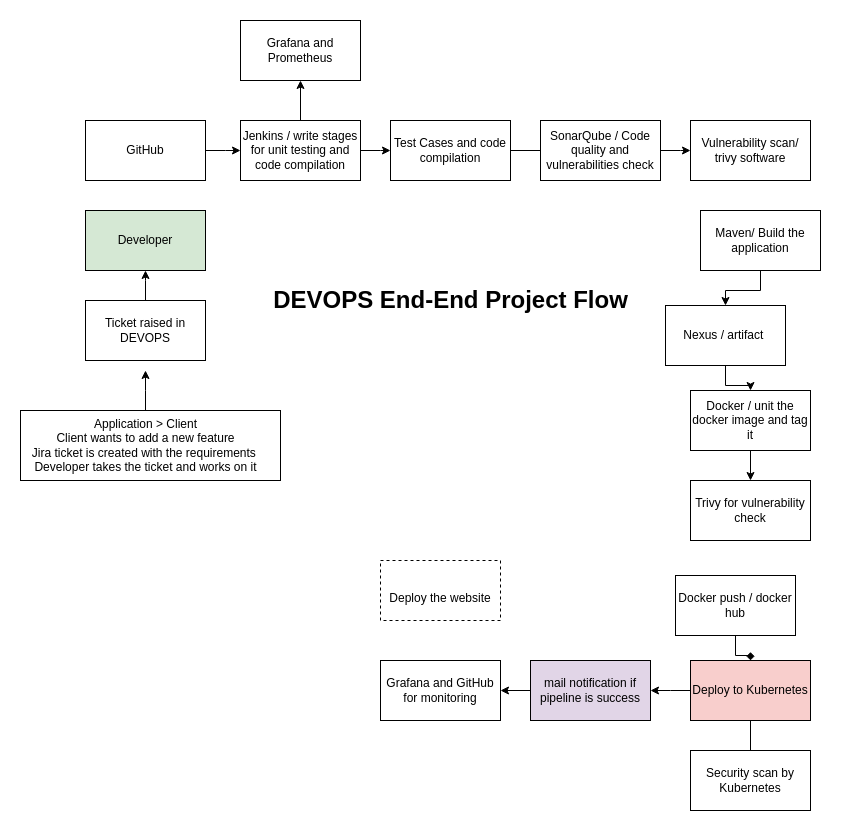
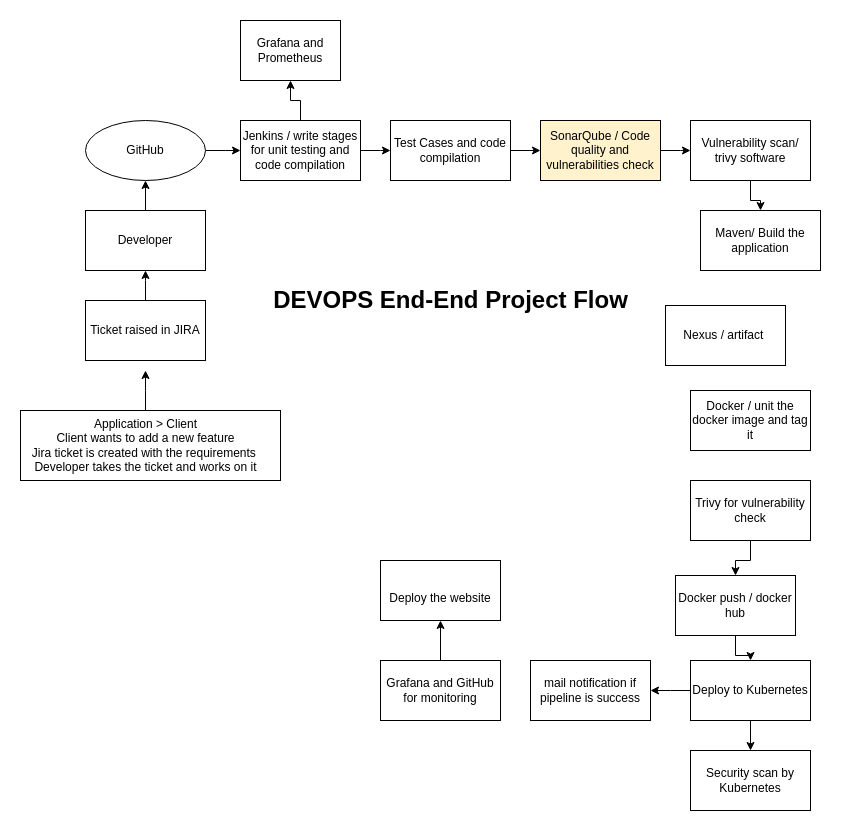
node "Grafana and Prometheus": size 120x60 -> 100x60
node "GitHub": shape rectangle -> ellipse
edge "Test Cases and code compilation" -- "SonarQube / Code quality and vulnerabilities check": arrowhead none -> classic
node "SonarQube / Code quality and vulnerabilities check": fillcolor #ffffff -> #fff2cc
edge "Developer" -> "GitHub": added
edge "Vulnerability scan/ trivy software" -> "Maven/ Build the application": added
node "Developer": fillcolor #d5e8d4 -> #ffffff
edge "Maven/ Build the application" -> "Nexus / artifact": removed
node "Ticket raised in DEVOPS": label "Ticket raised in DEVOPS" -> "Ticket raised in JIRA"
edge "Nexus / artifact" -> "Docker / unit the docker image and tag it": removed
edge "Docker / unit the docker image and tag it" -> "Trivy for vulnerability check": removed
edge "Trivy for vulnerability check" -> "Docker push / docker hub": added
node "Deploy the website": style dashed -> solid
edge "Grafana and GitHub for monitoring" -> "Deploy the website": added
edge "Docker push / docker hub" -> "Deploy to Kubernetes": arrowhead diamond -> classic
edge "mail notification if pipeline is success" -> "Grafana and GitHub for monitoring": removed
node "mail notification if pipeline is success": fillcolor #e1d5e7 -> #ffffff
node "Deploy to Kubernetes": fillcolor #f8cecc -> #ffffff
edge "Deploy to Kubernetes" -- "Security scan by Kubernetes": arrowhead none -> classic
